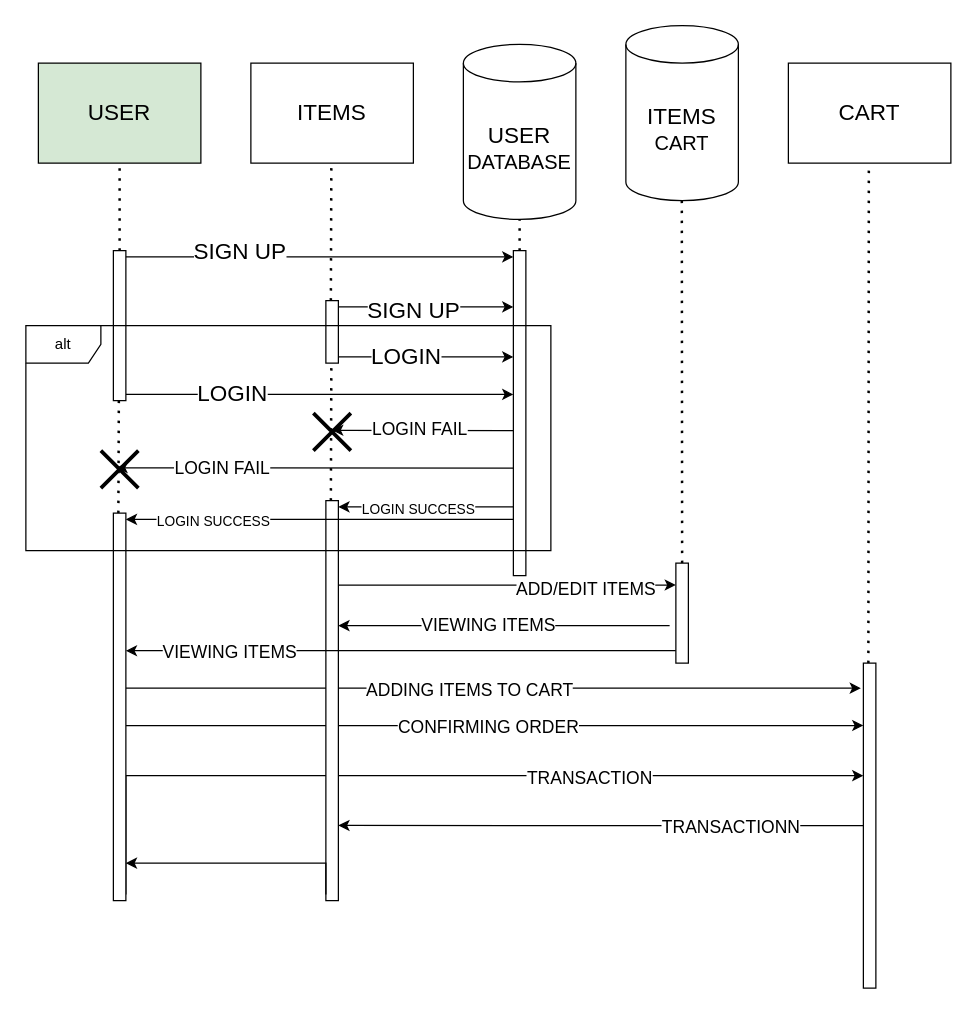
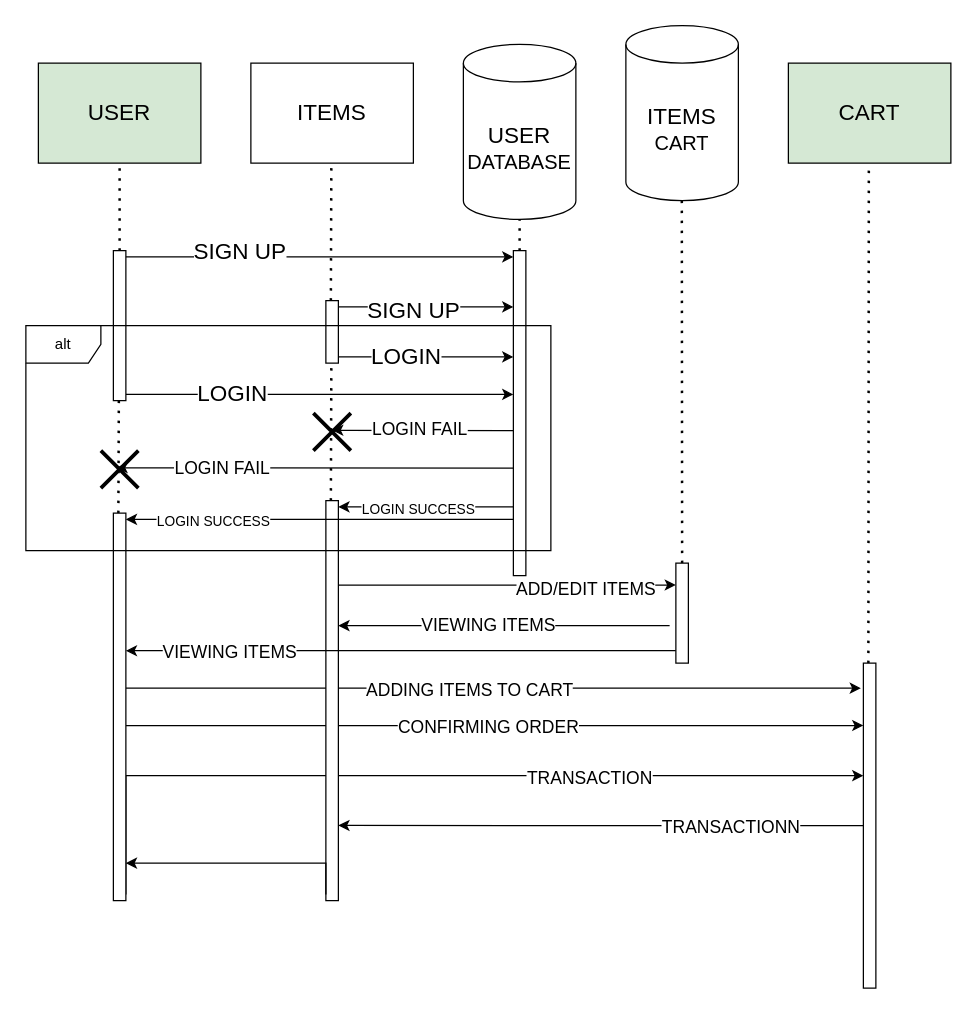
node "CART": fillcolor #ffffff -> #d5e8d4
